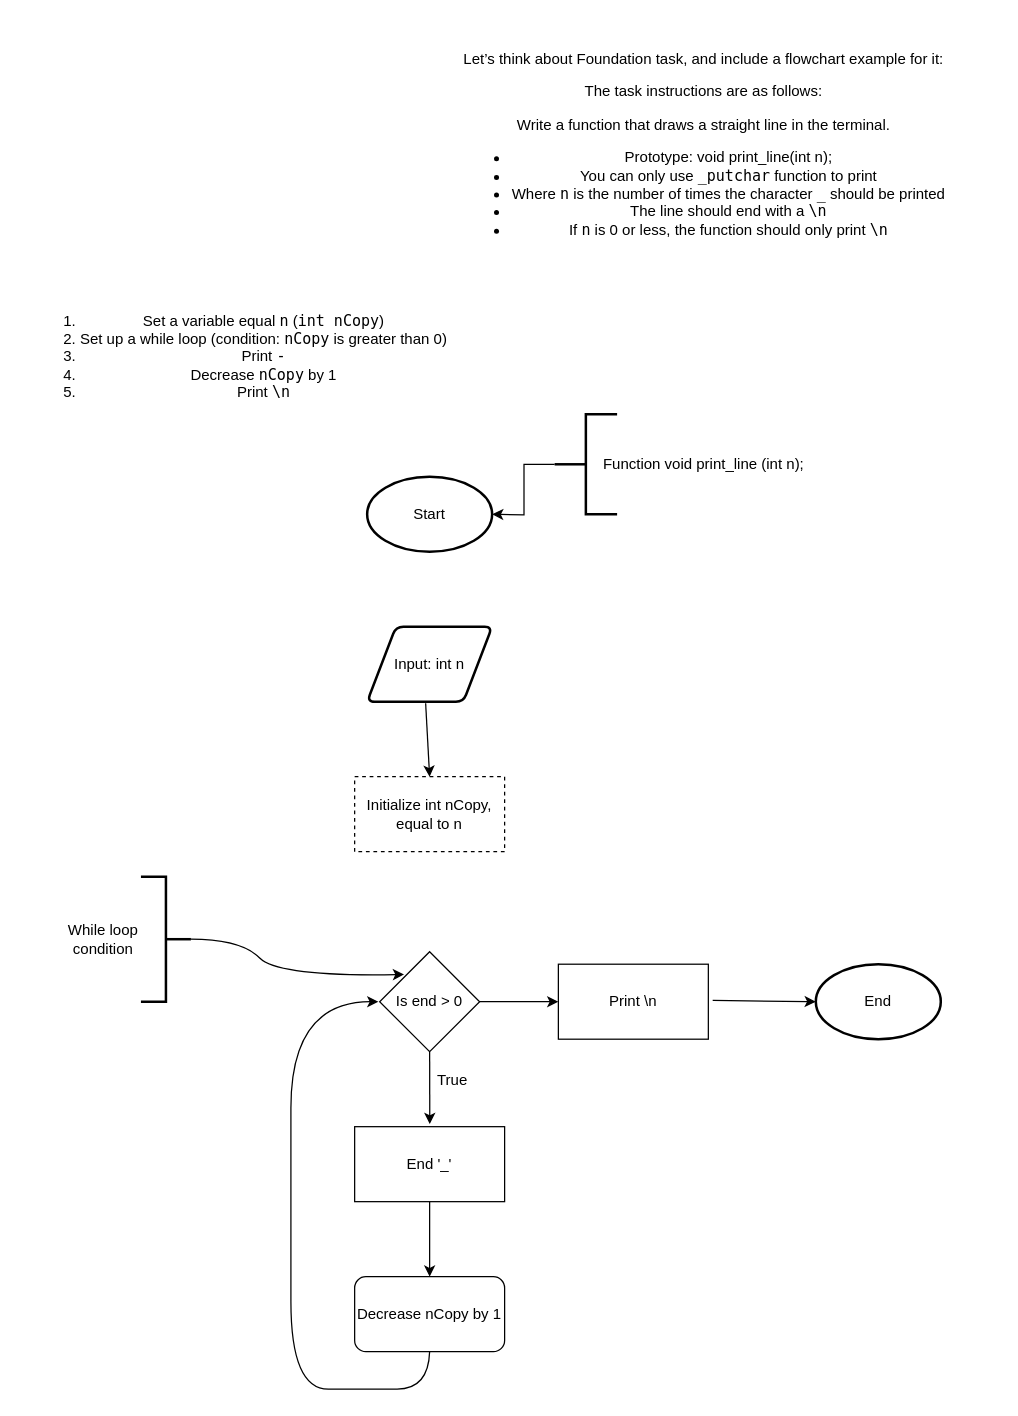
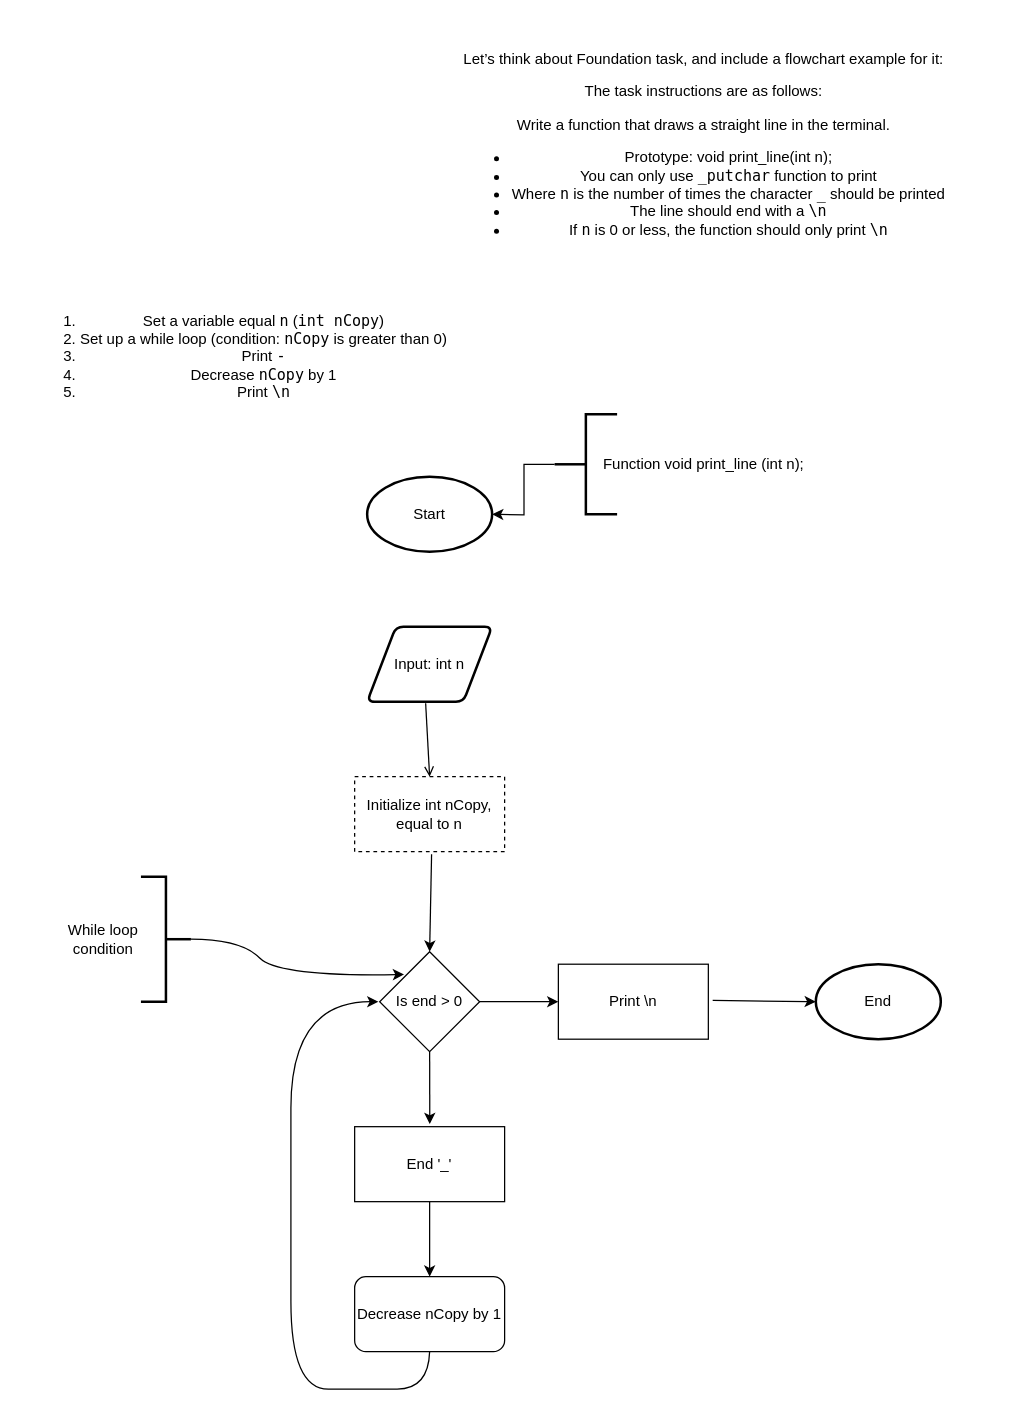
edge "Input: int n" -> "Initialize int nCopy, equal to n": arrowhead classic -> open
edge "Initialize int nCopy, equal to n" -> "Is end > 0": added
node "True": removed
